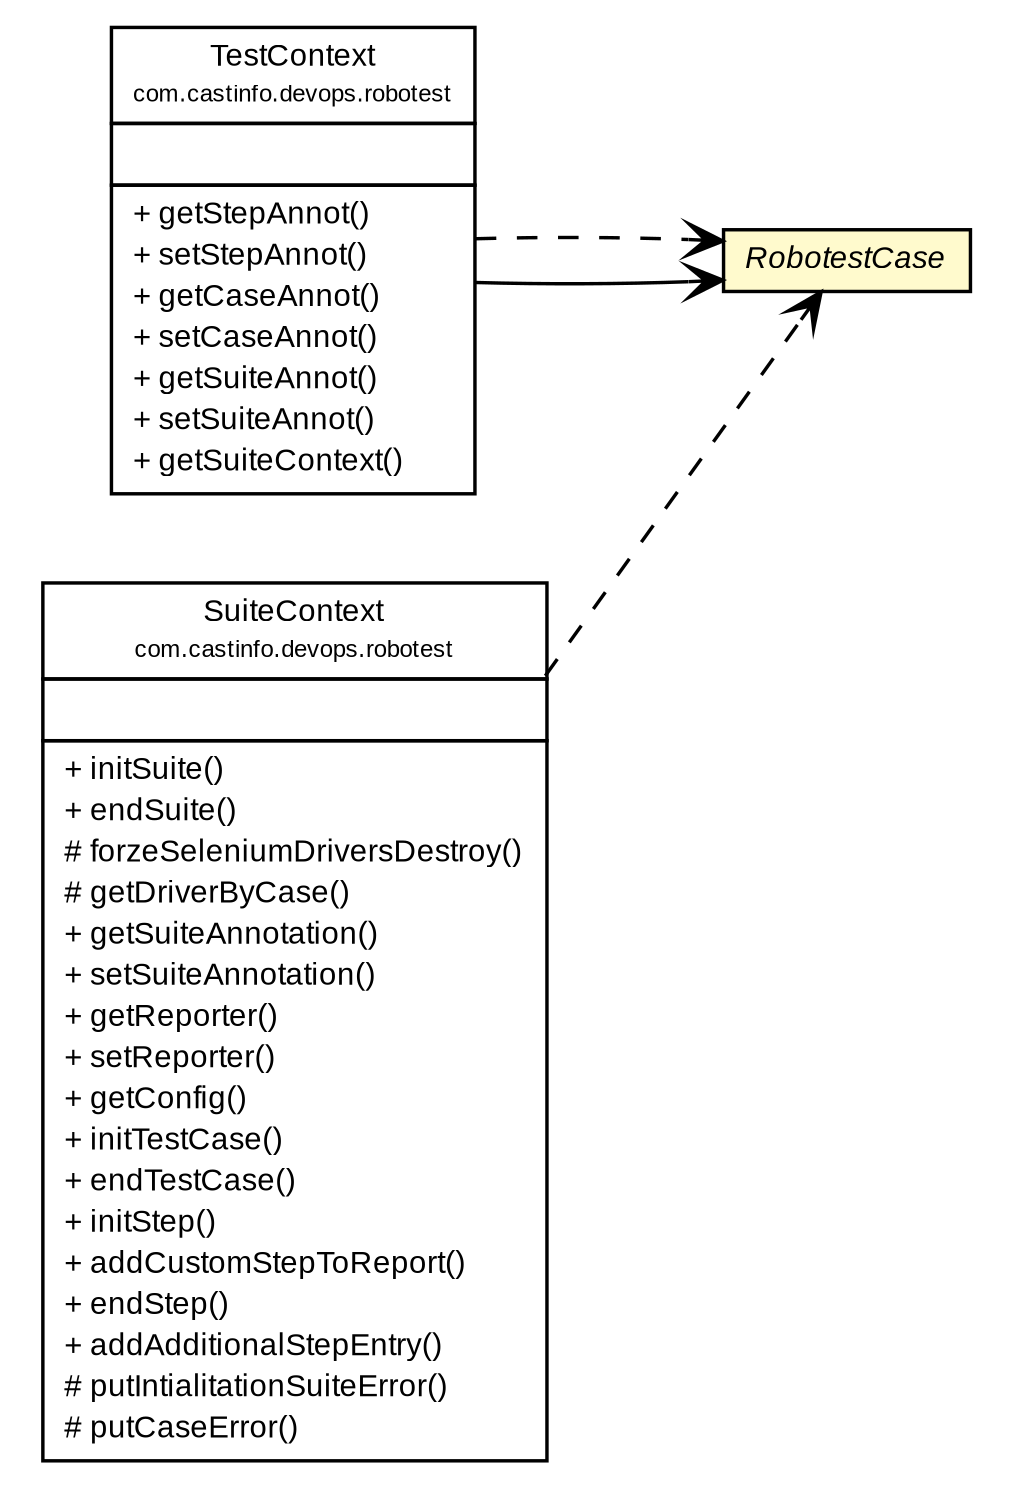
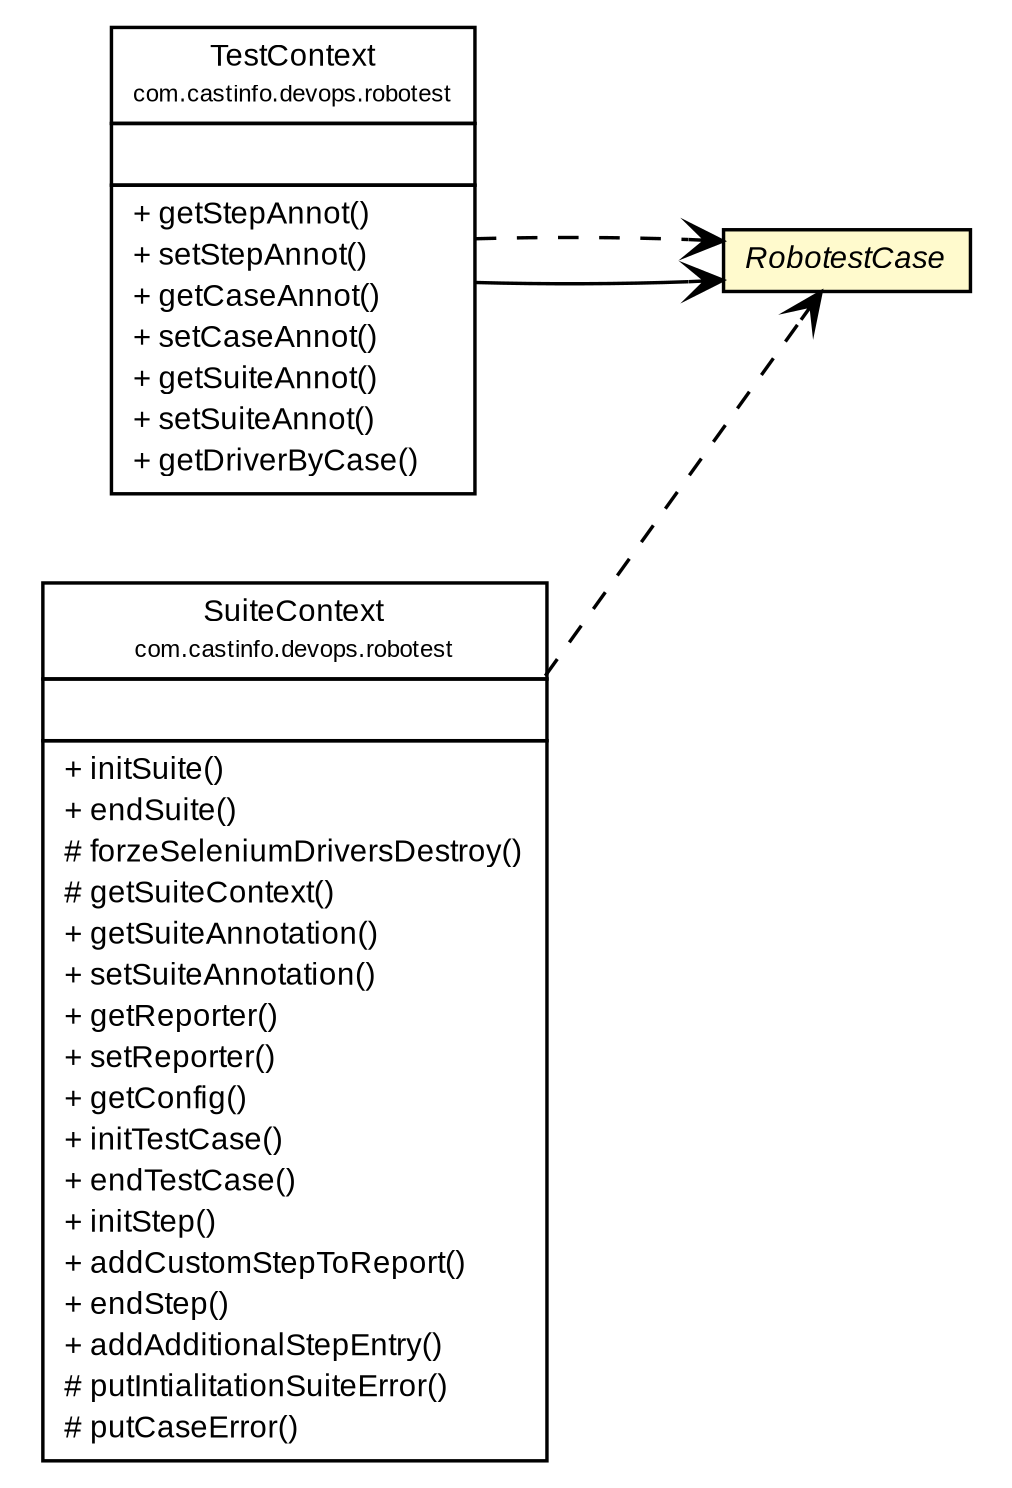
node "TestContext": text "+ getSuiteContext()" -> "+ getDriverByCase()"
node "SuiteContext": text "# getDriverByCase()" -> "# getSuiteContext()"
